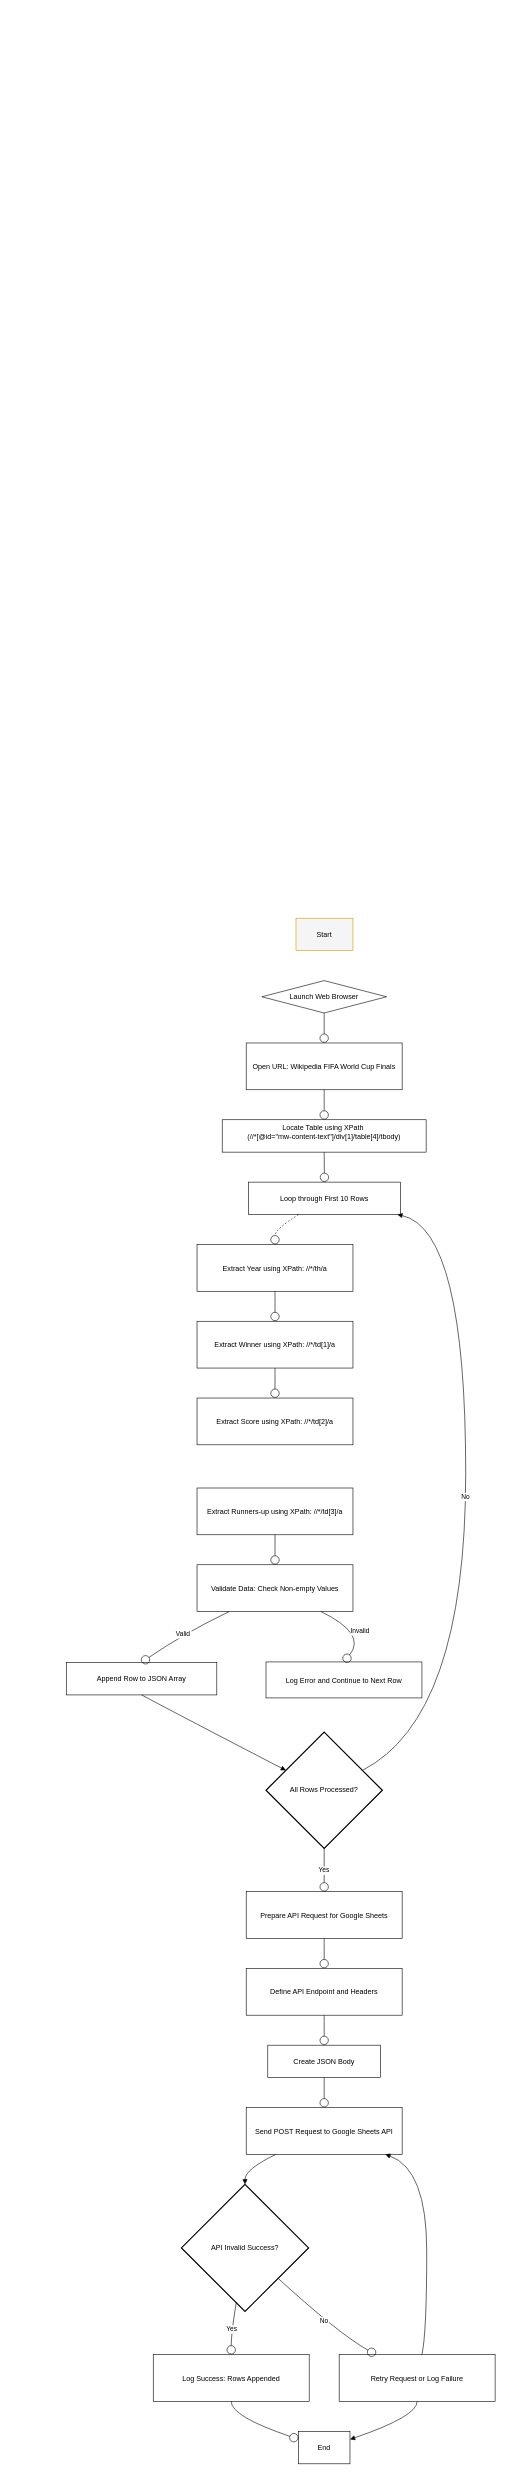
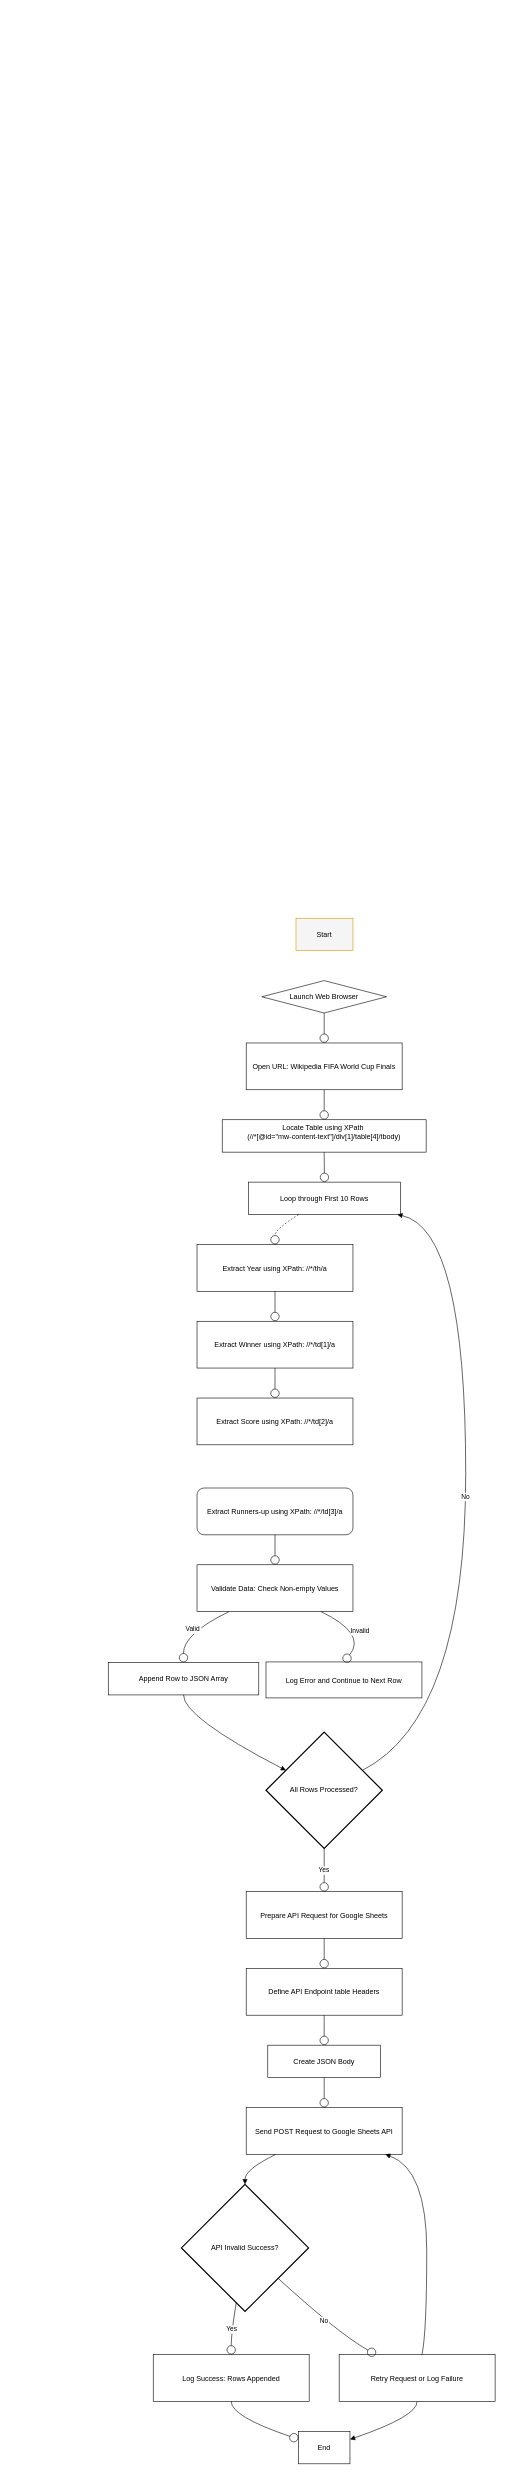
node "Extract Runners-up using XPath: //*/td[3]/a": shape rectangle -> rounded rectangle
node "Append Row to JSON Array": moved (142, 1679) -> (184, 1679)
node "Define API Endpoint and Headers": label "Define API Endpoint and Headers" -> "Define API Endpoint table Headers"
